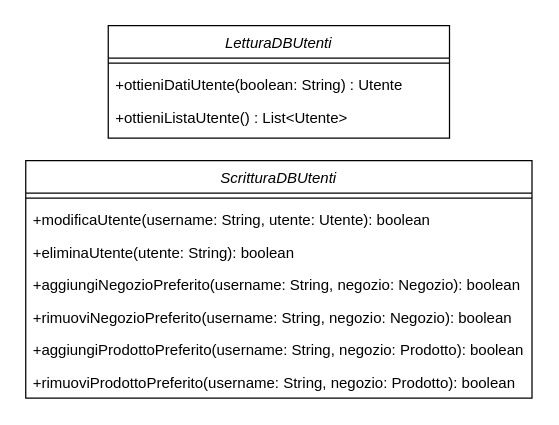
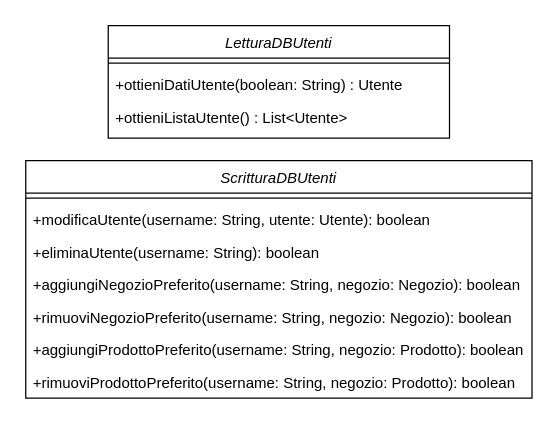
node "+eliminaUtente(utente: String): boolean": label "+eliminaUtente(utente: String): boolean" -> "+eliminaUtente(username: String): boolean"
